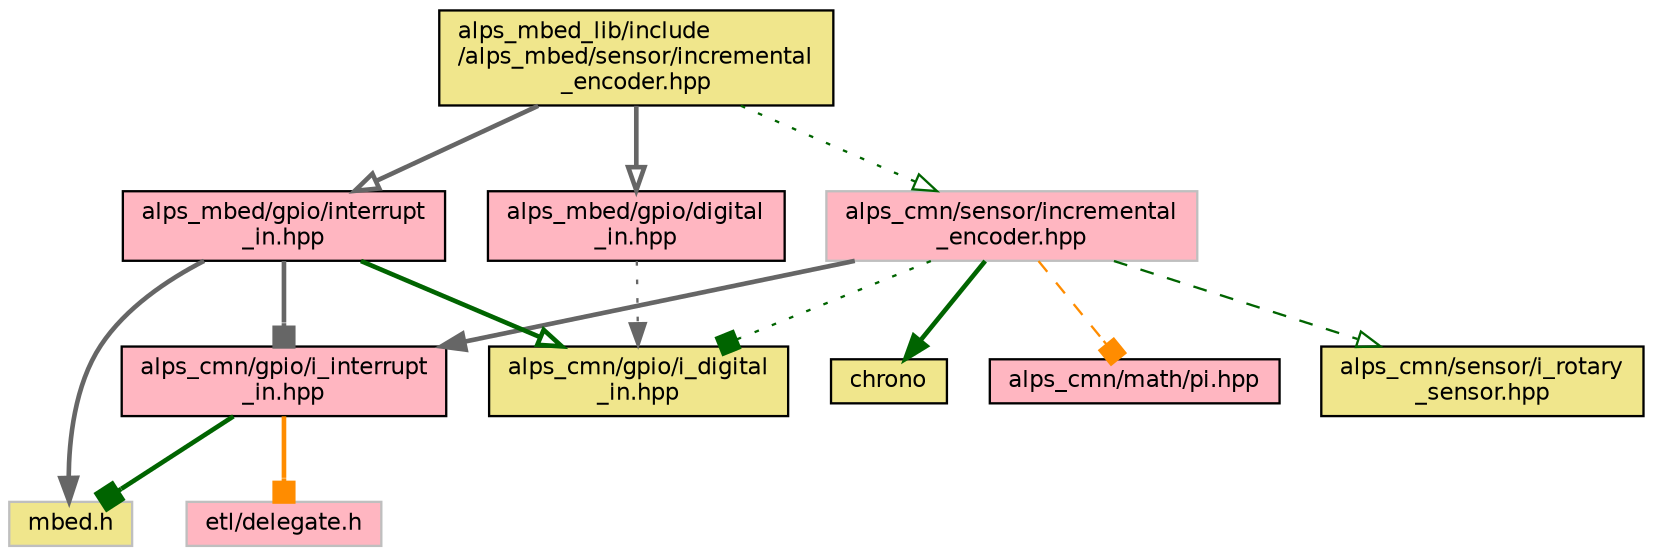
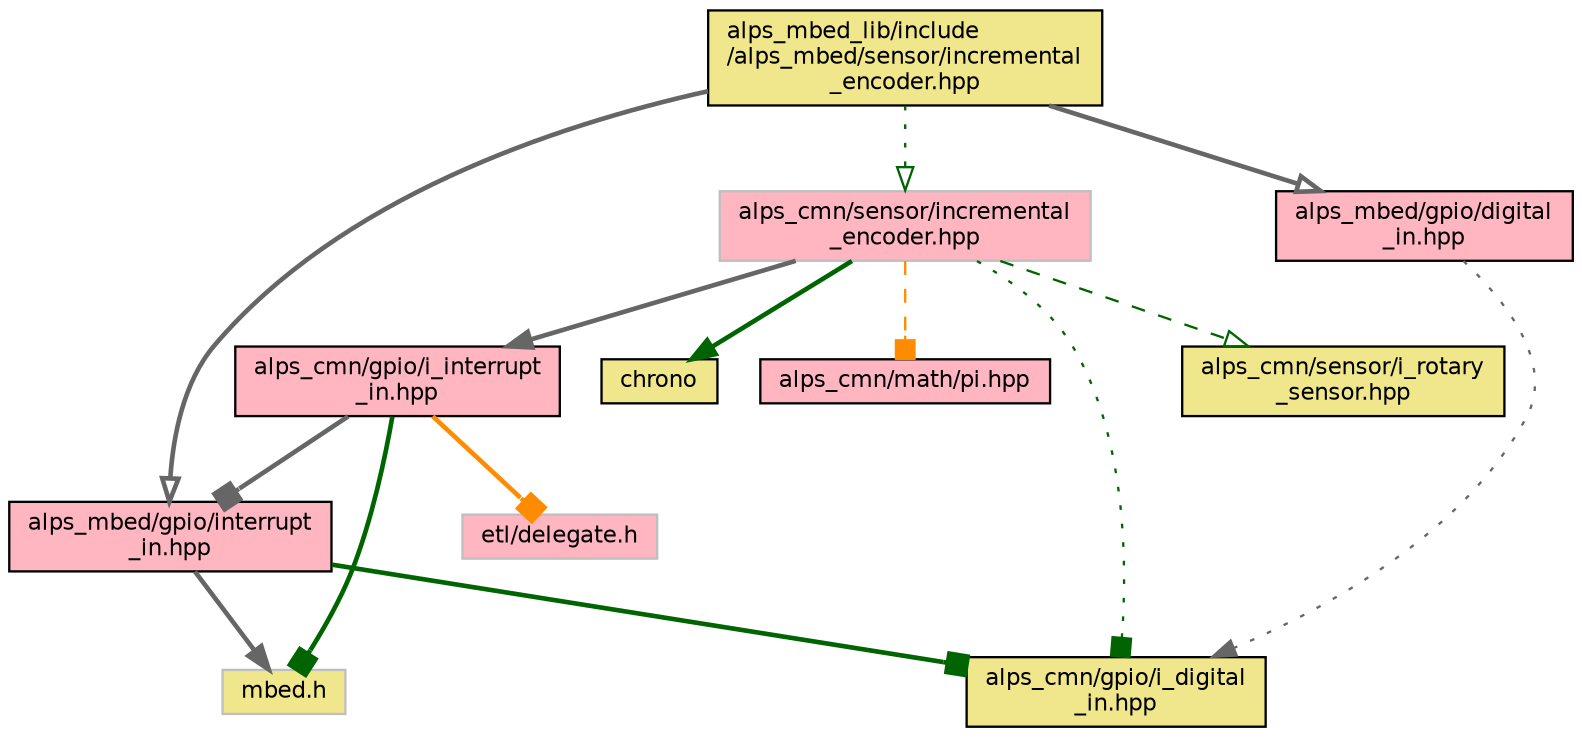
edge "alps_mbed/gpio/interrupt _in.hpp" -> "alps_cmn/gpio/i_interrupt _in.hpp": reversed
edge "alps_mbed/gpio/interrupt _in.hpp" -> "alps_cmn/gpio/i_digital _in.hpp": arrowhead onormal -> box
